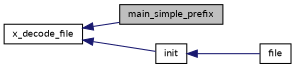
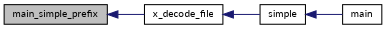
edge "main_simple_prefix" -> "x_decode_file": reversed
node "init": label "init" -> "simple"
node "file": label "file" -> "main"
